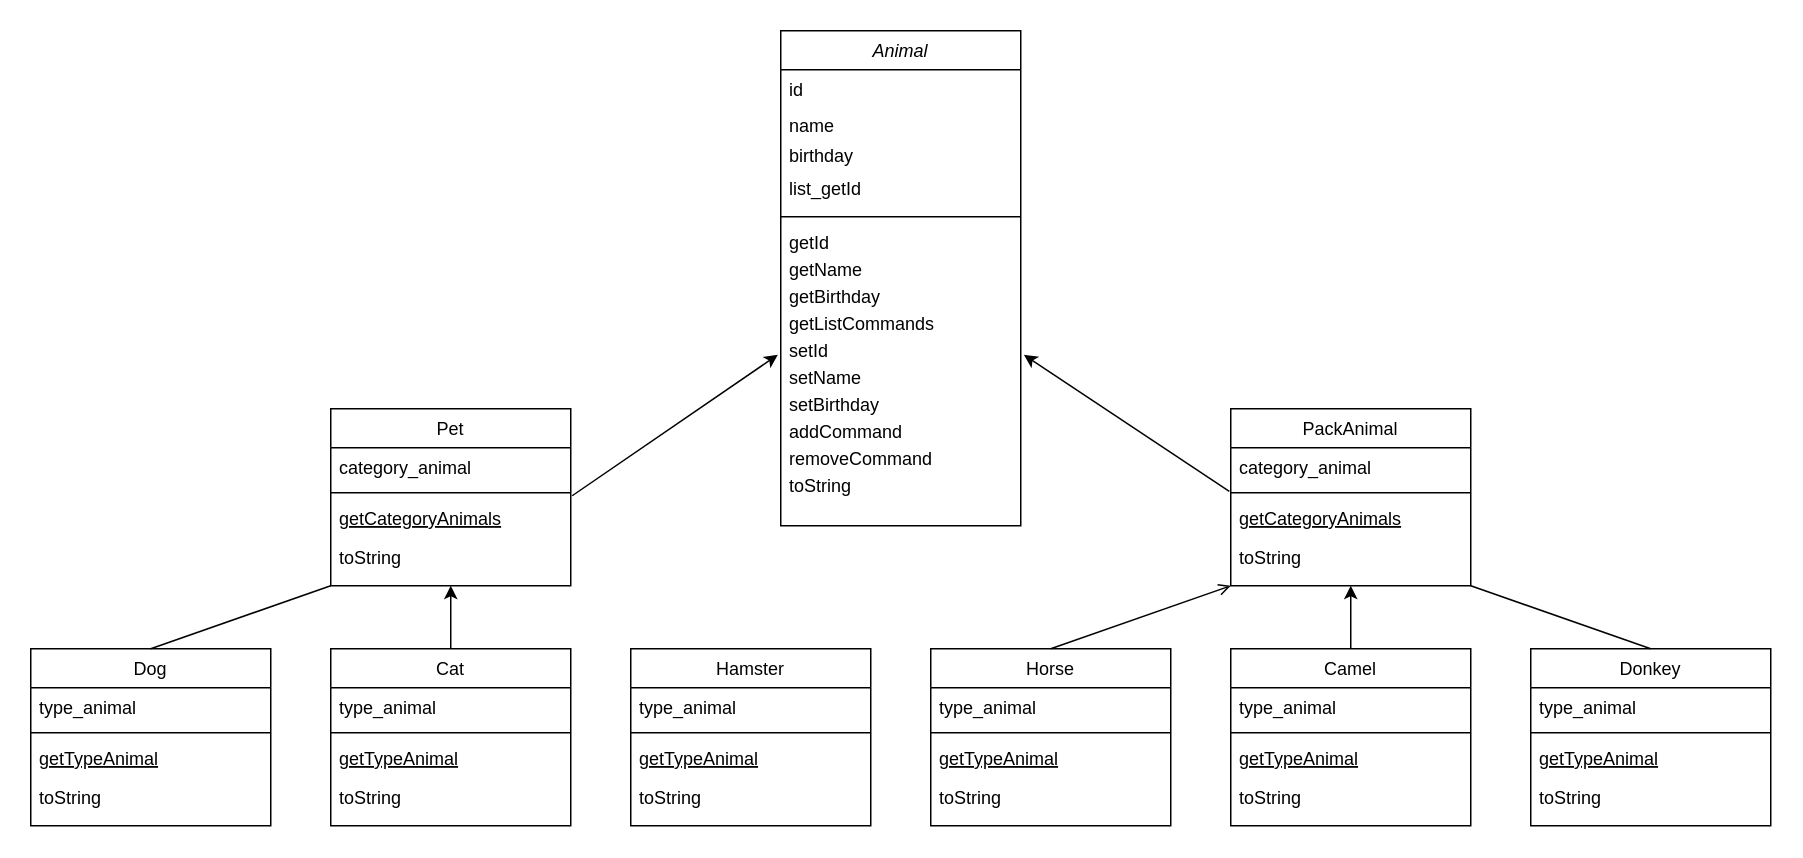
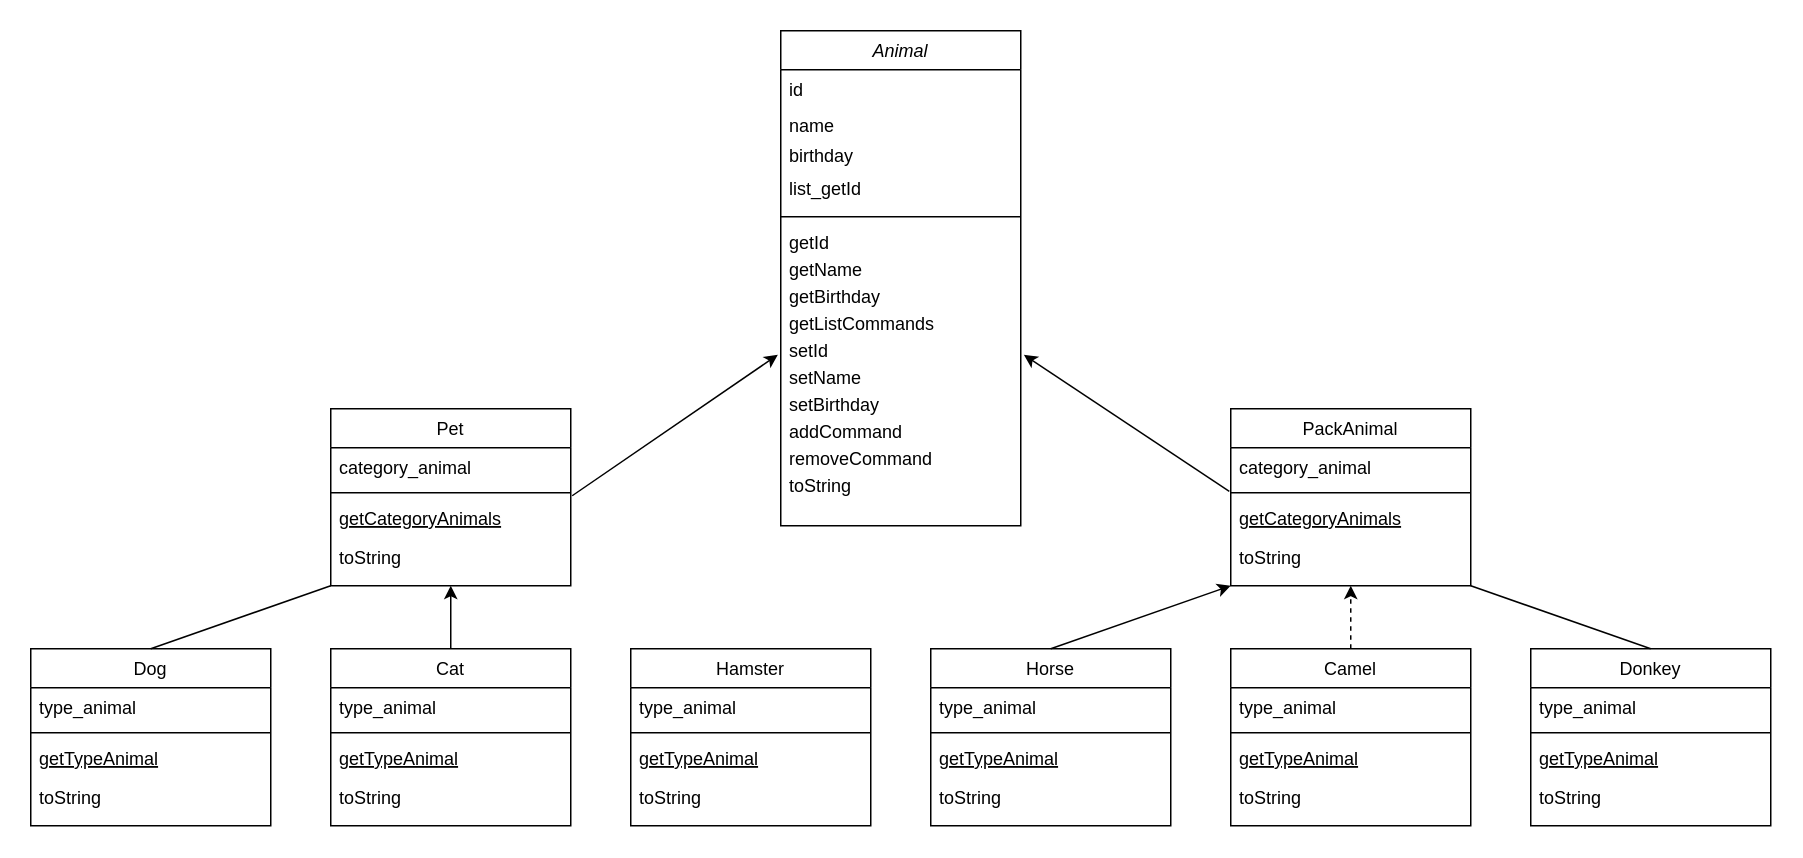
edge "Horse" -> "PackAnimal": arrowhead open -> classic
edge "Camel" -> "PackAnimal": style solid -> dashed
